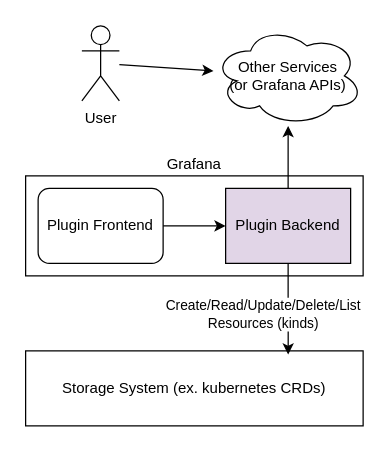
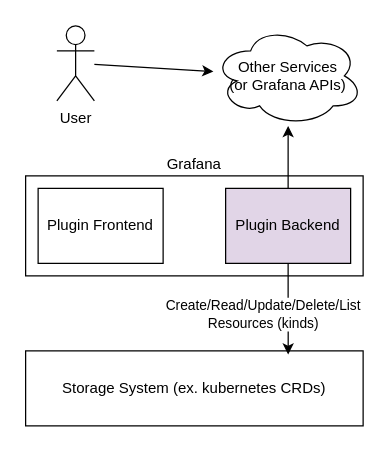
node "User": moved (101, 63) -> (76, 63)
node "Plugin Frontend": shape rounded rectangle -> rectangle
edge "Plugin Frontend" -> "Plugin Backend": removed
